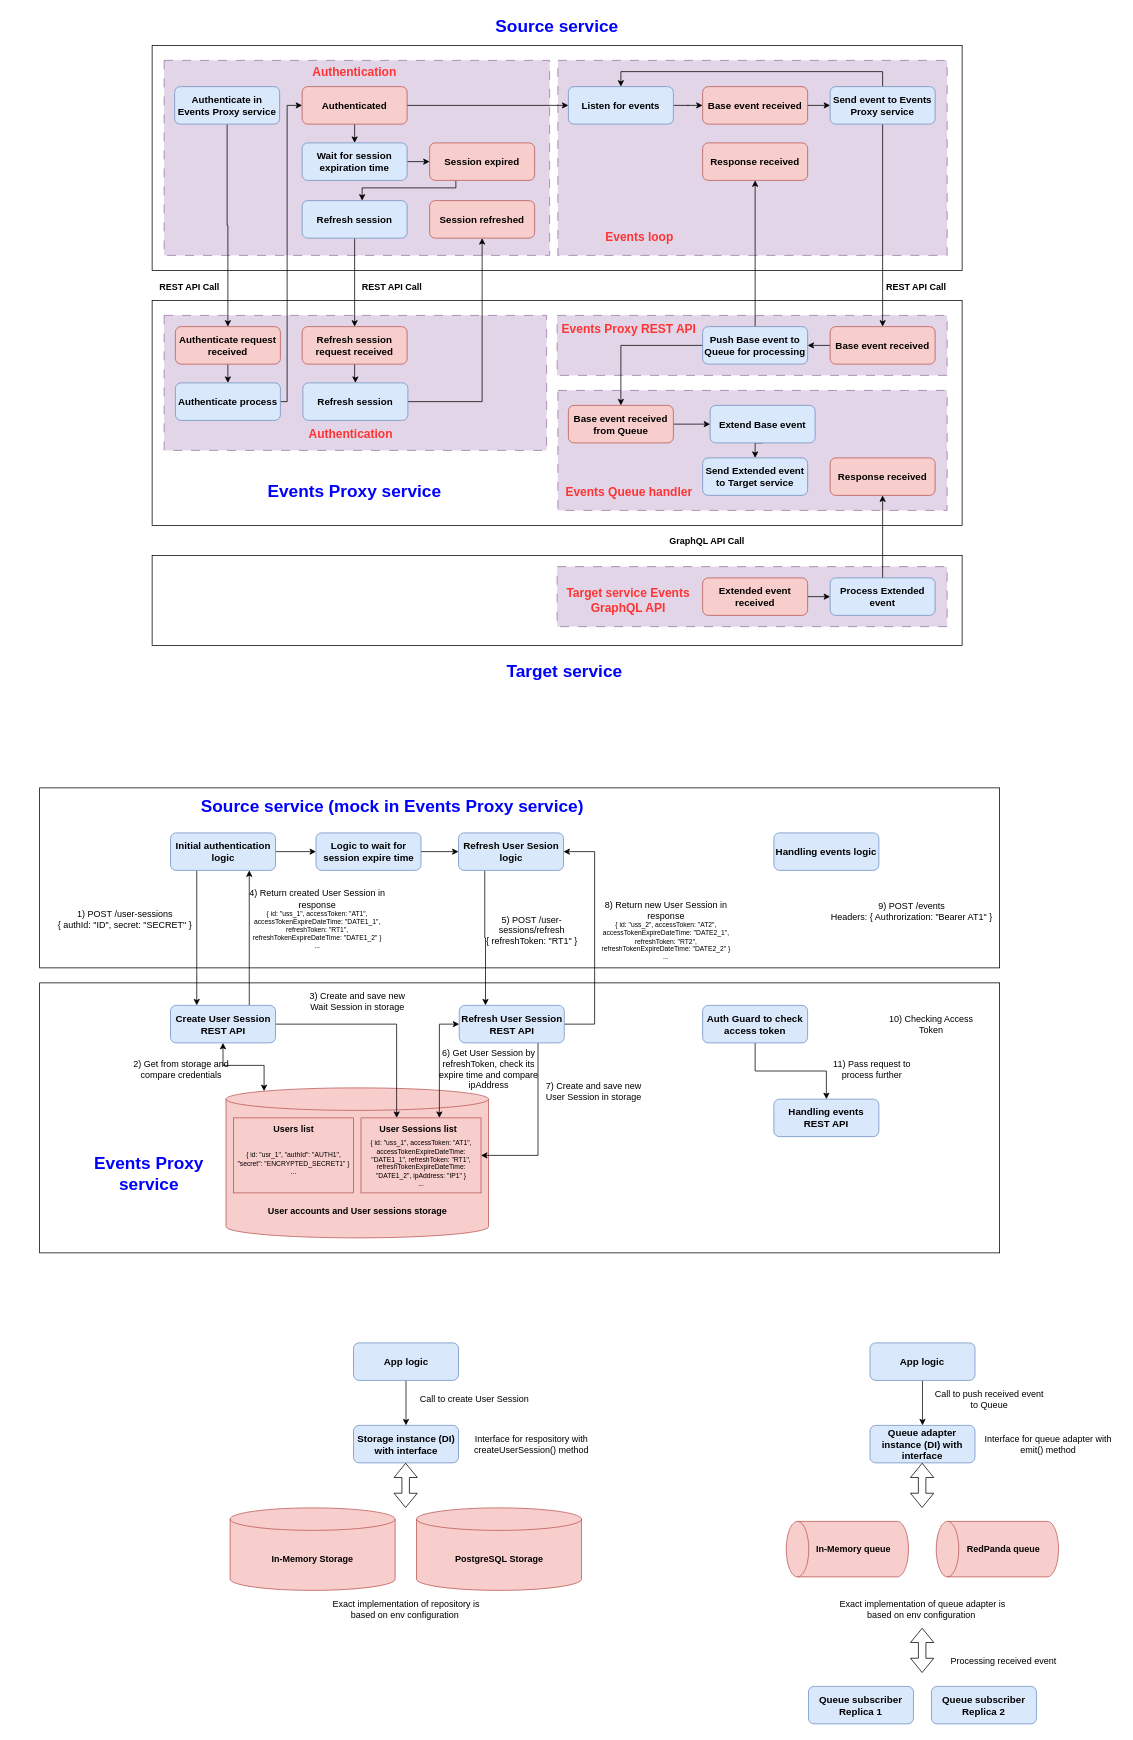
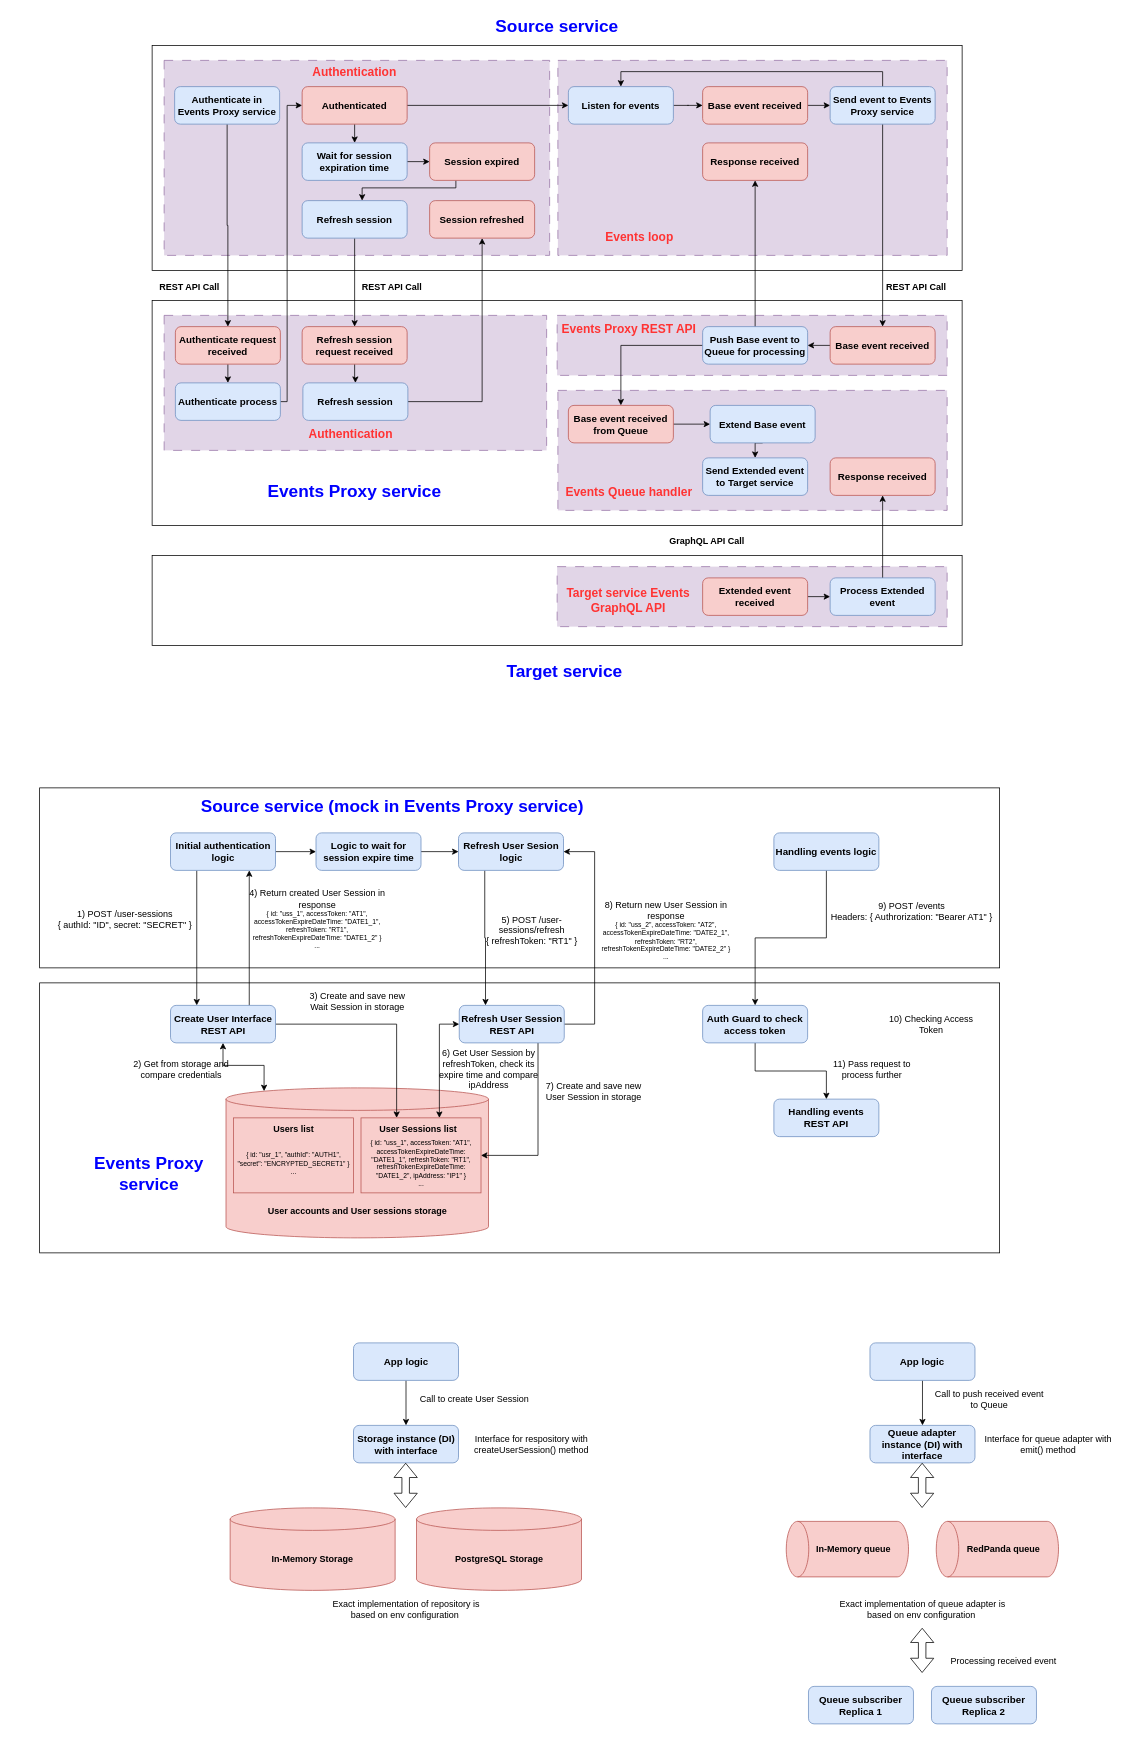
edge "Handling events logic" -> "Auth Guard to check access token": added
node "Create User Session REST API": label "Create User Session REST API" -> "Create User Interface REST API"
